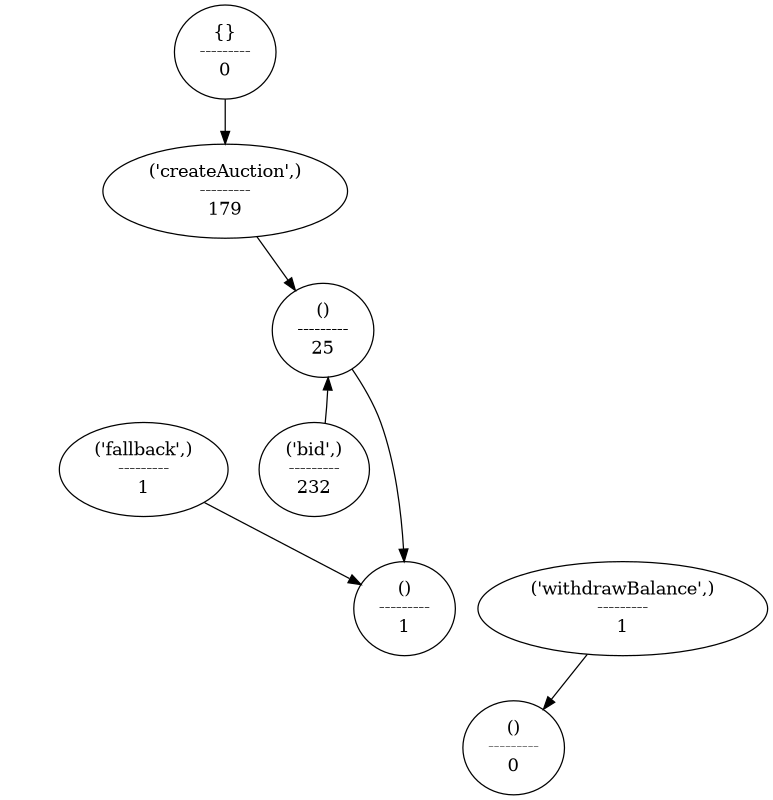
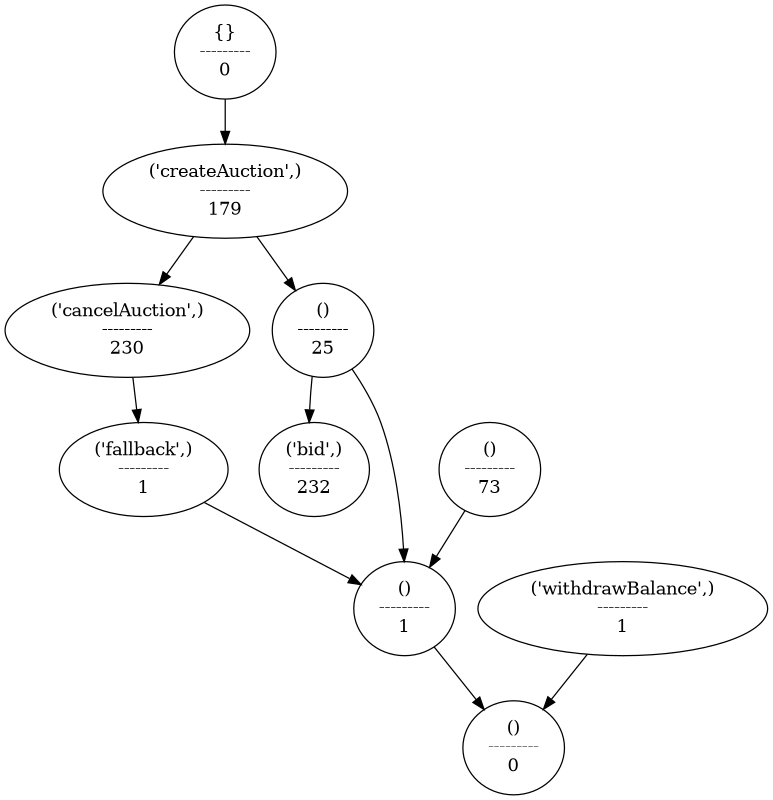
node "('cancelAuction',) --------- 230": added
edge "('bid',) --------- 232" -> "() --------- 25": reversed
node "() --------- 73": added
edge "() --------- 1" -> "() --------- 0": added
